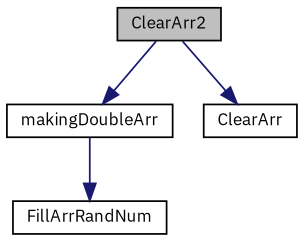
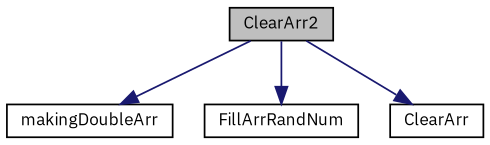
edge "makingDoubleArr" -> "FillArrRandNum": now "ClearArr2" -> "FillArrRandNum"
